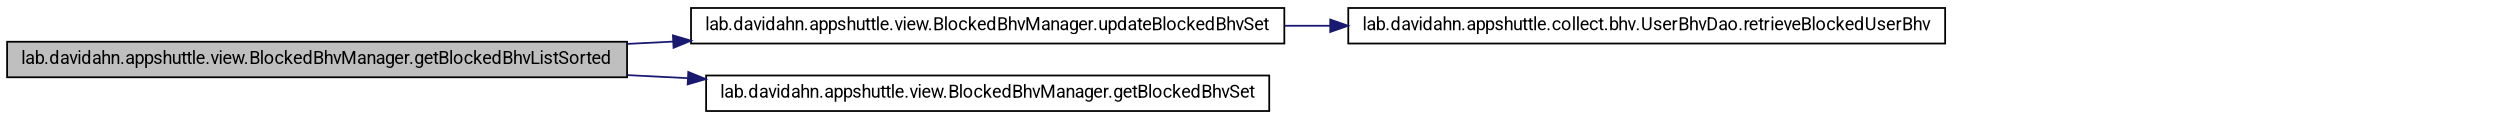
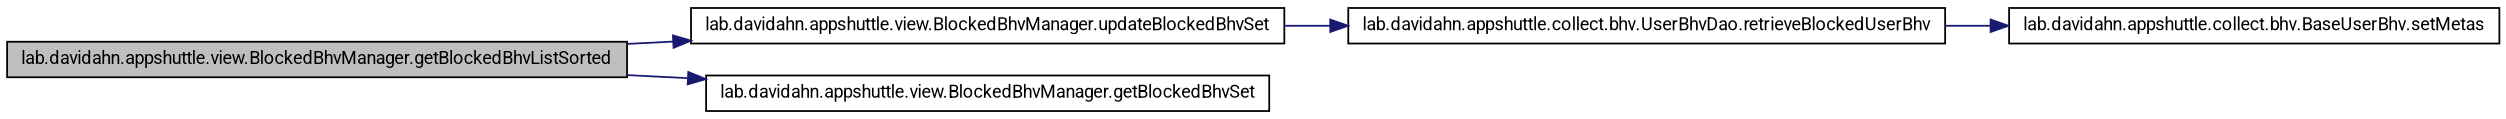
node "lab.davidahn.appshuttle.collect.bhv.BaseUserBhv.setMetas": added
